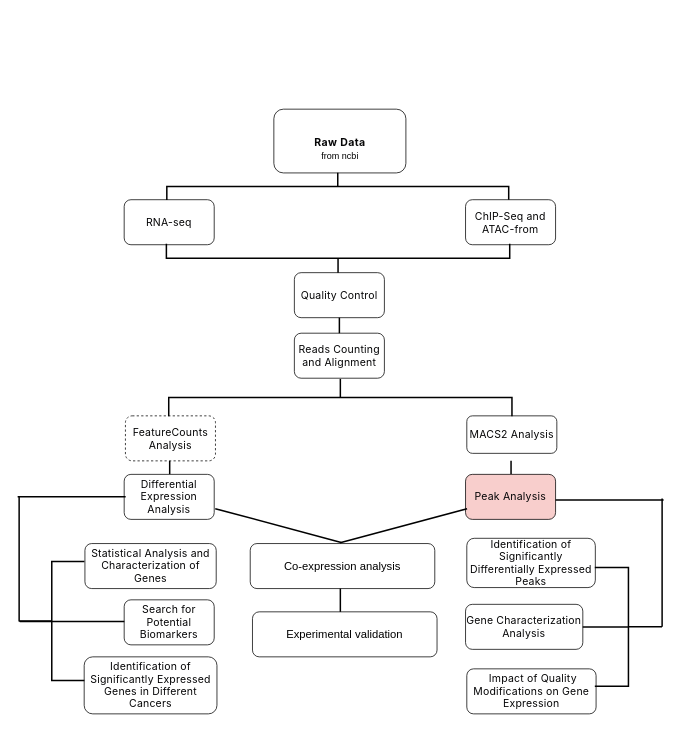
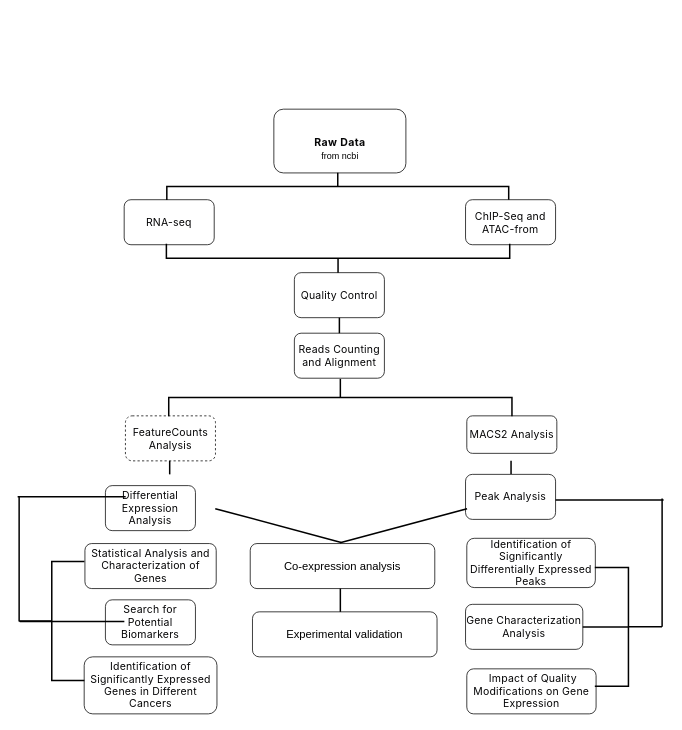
node "Differential Expression Analysis": moved (169, 497) -> (150, 508)
node "Peak Analysis": fillcolor #f8cecc -> #ffffff
node "Search for Potential Biomarkers": moved (169, 622) -> (150, 622)
